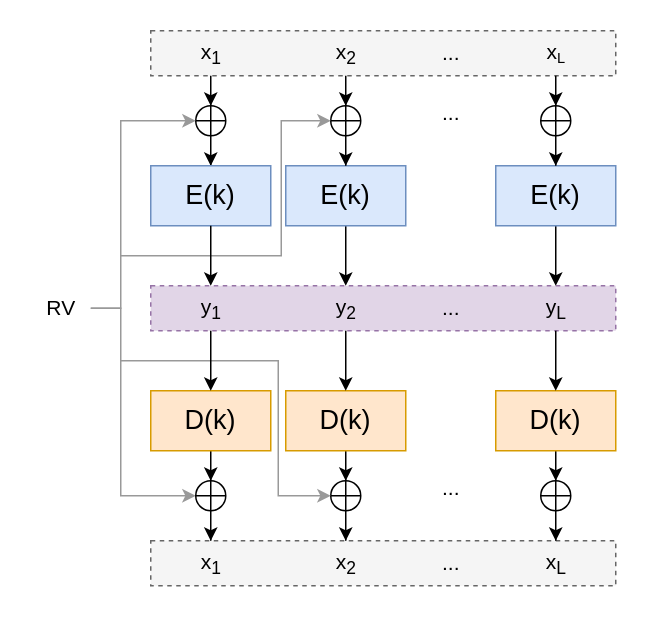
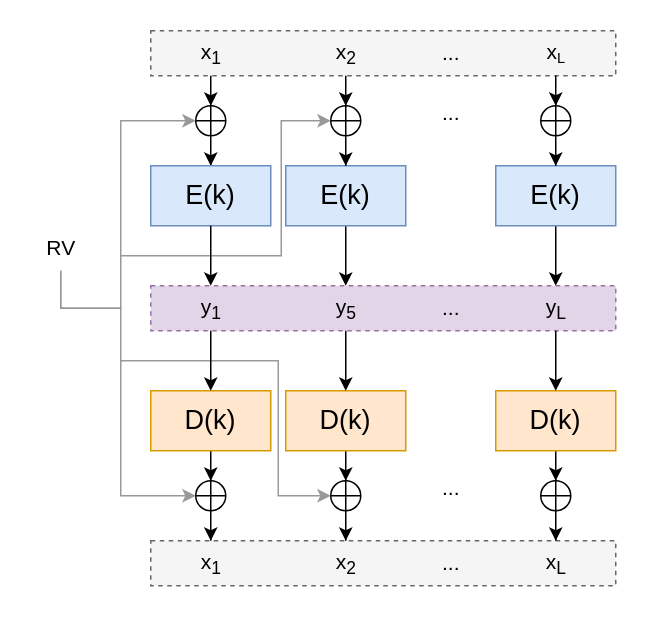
node "RV": moved (61, 308) -> (61, 248)
node "y2": label "y2" -> "y5"
